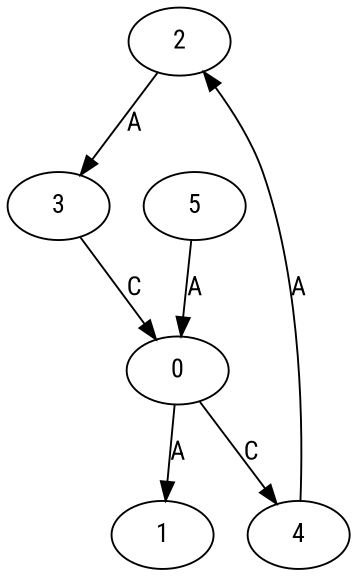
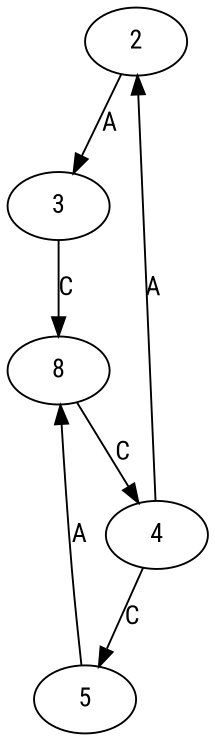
node "0": label "0" -> "8"
node "1": removed
edge "4" -> "5": added, label "C"
